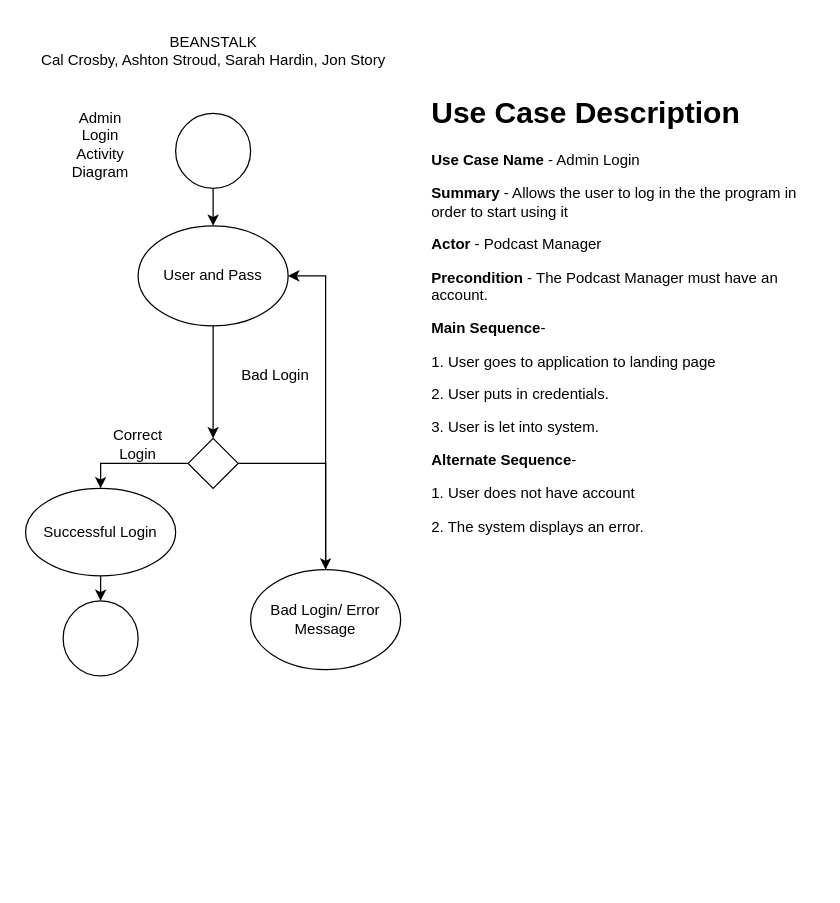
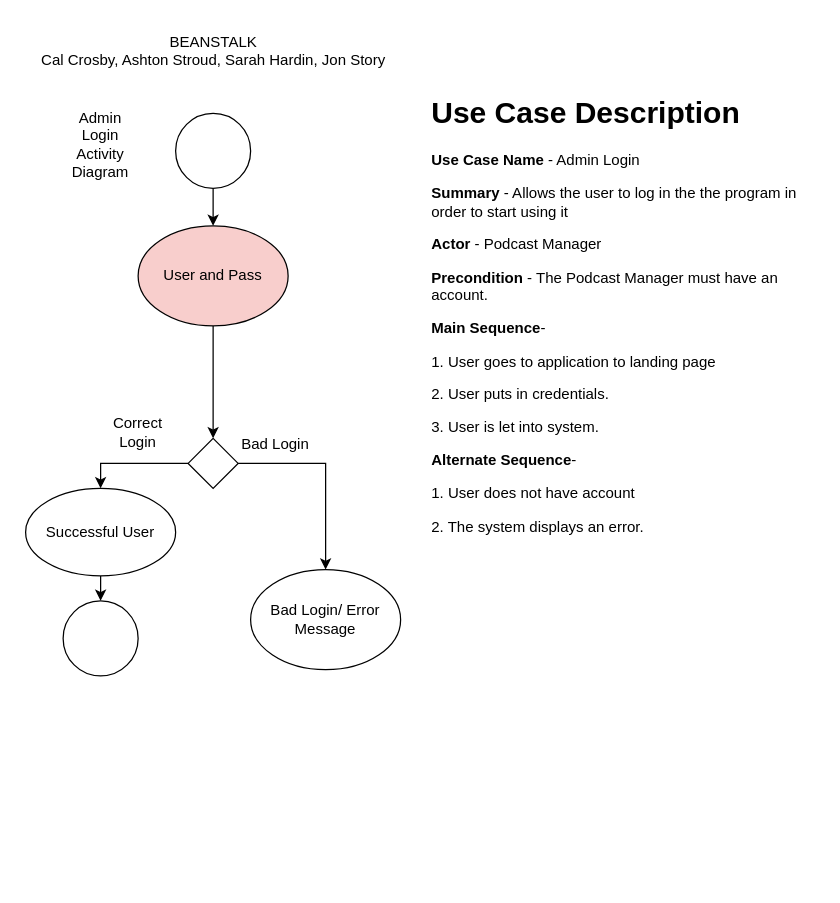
node "User and Pass": fillcolor #ffffff -> #f8cecc
edge "Bad Login/ Error Message" -> "User and Pass": removed
node "Bad Login": moved (276, 376) -> (276, 444)
node "Correct Login": moved (138, 444) -> (138, 432)
node "Successful Login": label "Successful Login" -> "Successful User"
